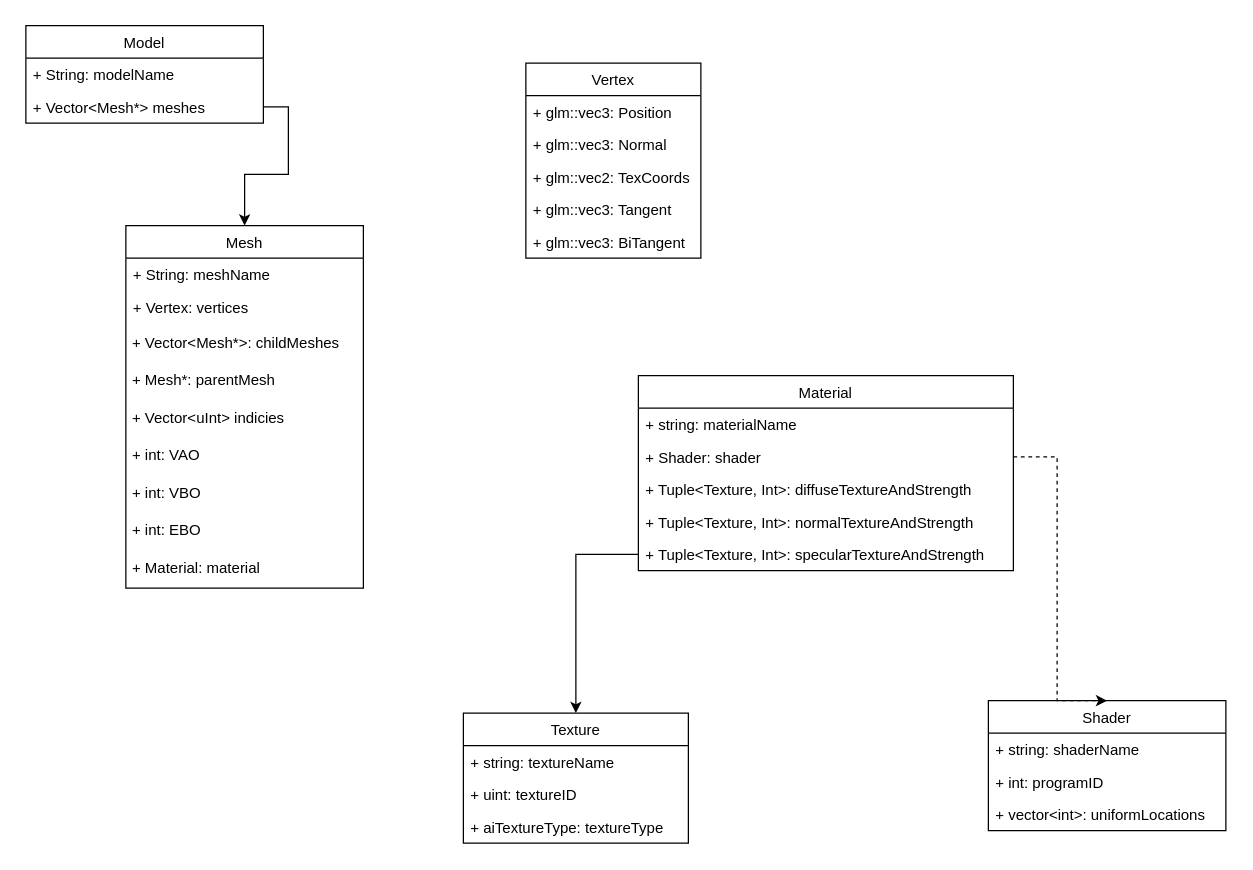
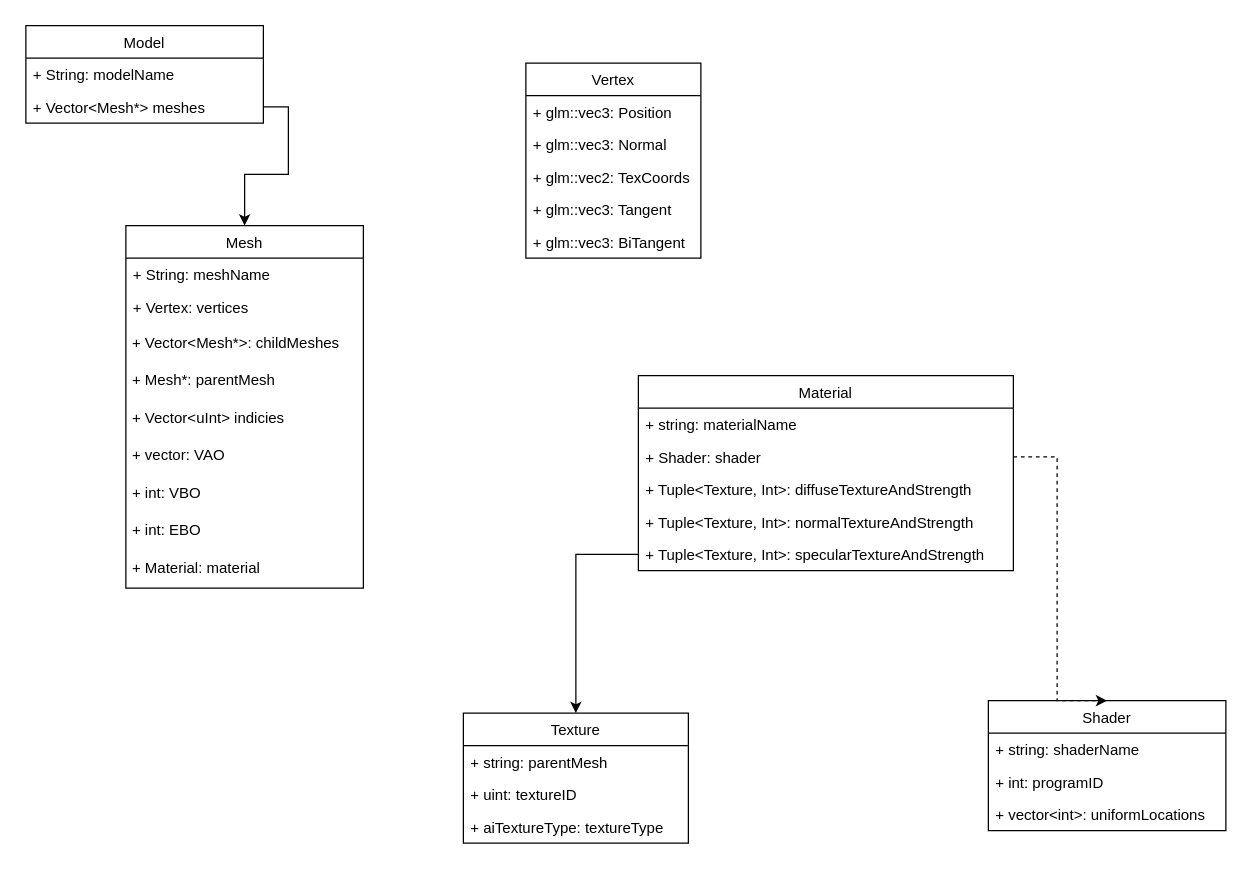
node "+ int: VAO": label "+ int: VAO" -> "+ vector: VAO"
node "+ string: textureName": label "+ string: textureName" -> "+ string: parentMesh"
